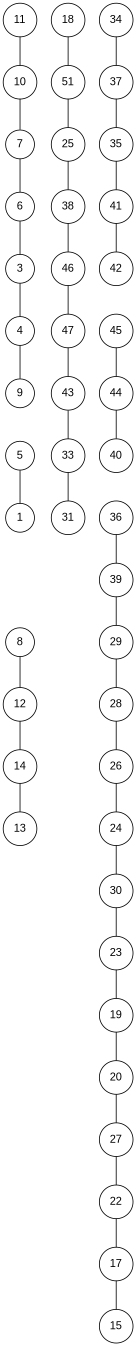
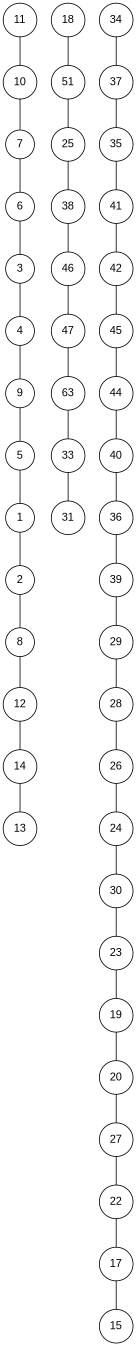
edge "42" -- "45": added
node "43": label "43" -> "63"
edge "9" -- "5": added
edge "40" -- "36": added
node "2": added
